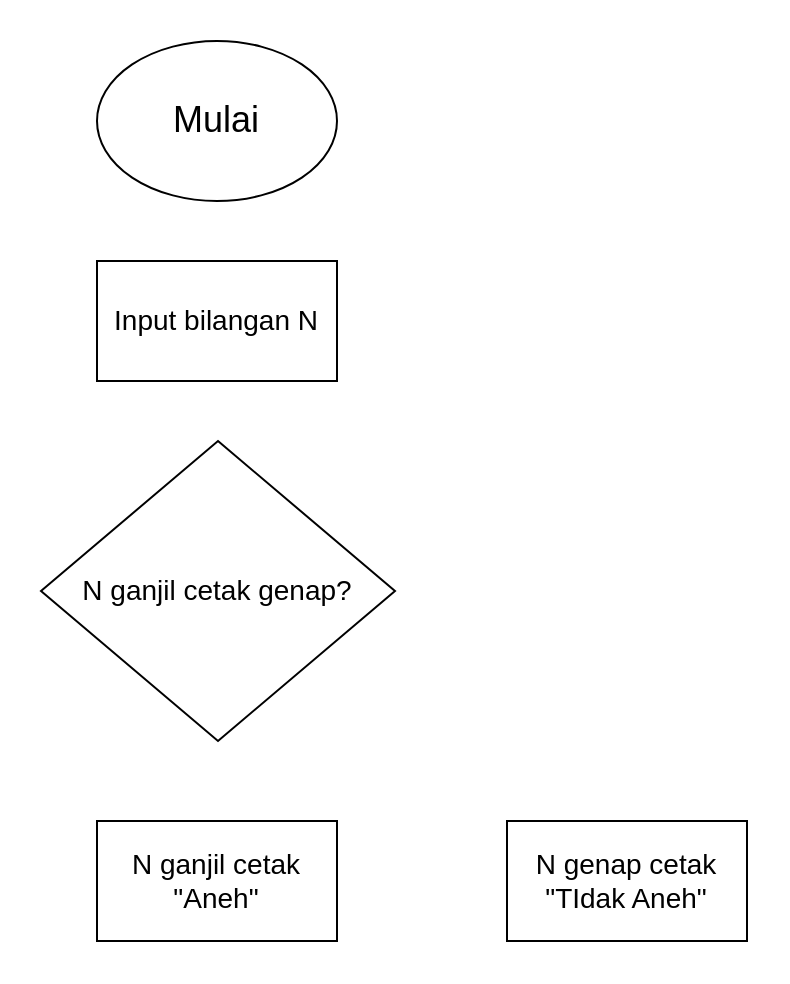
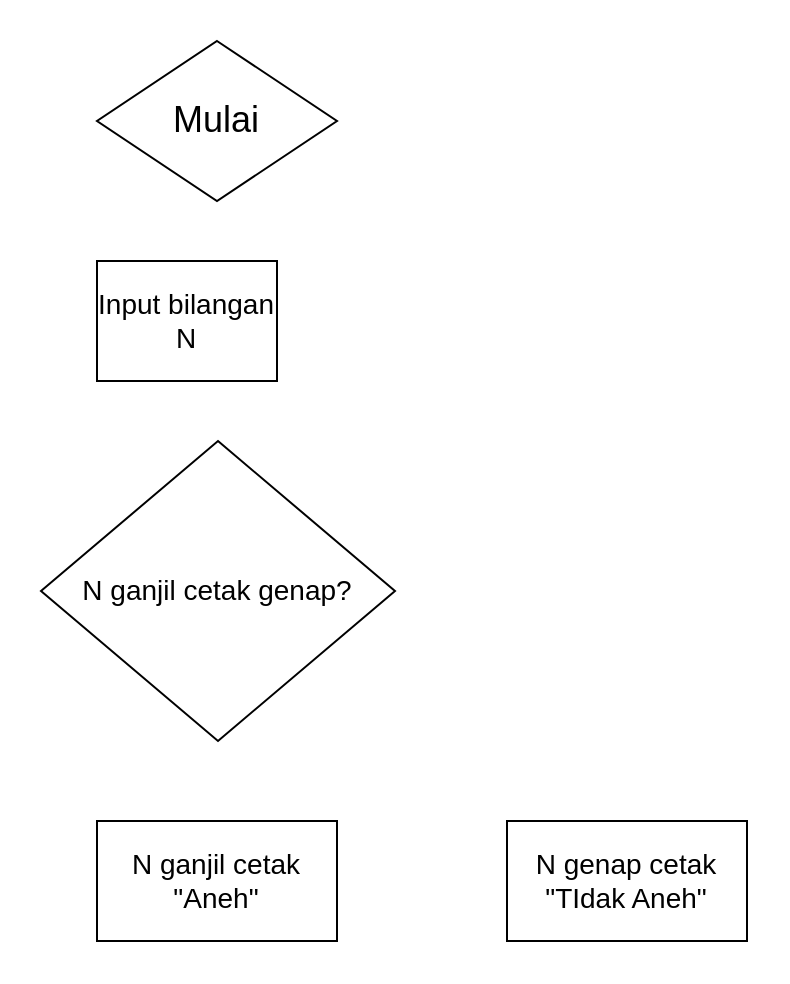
node "Mulai": shape ellipse -> diamond
node "Input bilangan N": size 240x120 -> 180x120
